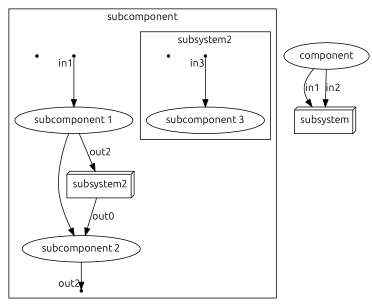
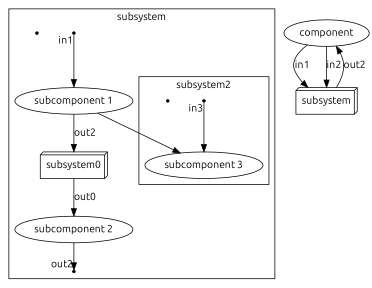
cluster "subcomponent": label "subcomponent" -> "subsystem"
edge "subsystem" -> "component": added, label "out2"
edge "subcomponent 1" -> "subcomponent 2": now "subcomponent 1" -> "subcomponent 3"
node "subsystem2": label "subsystem2" -> "subsystem0"
